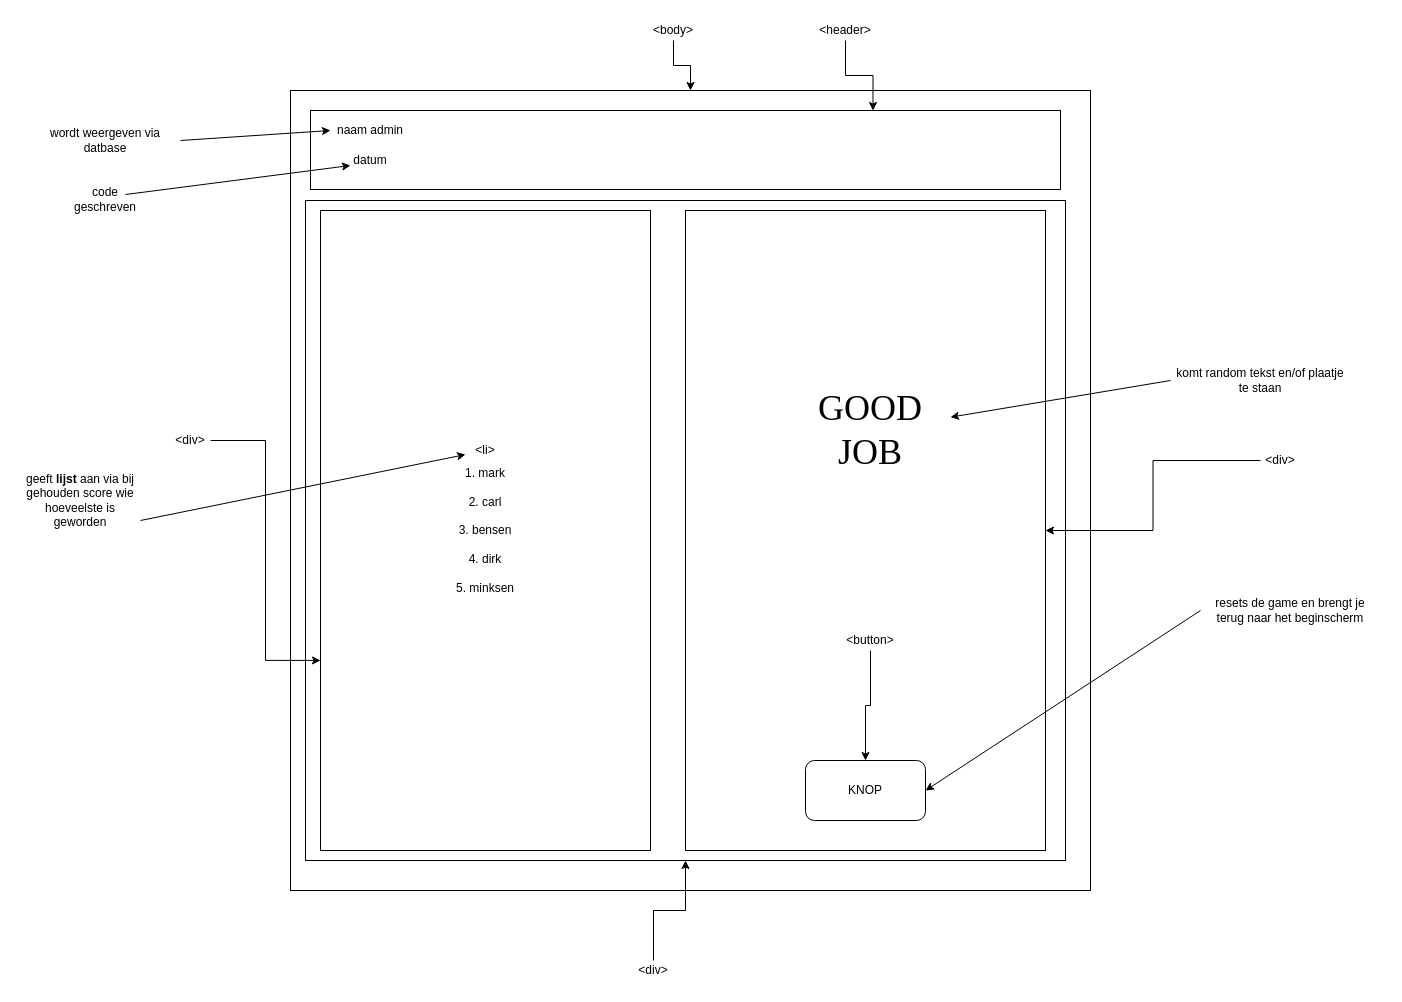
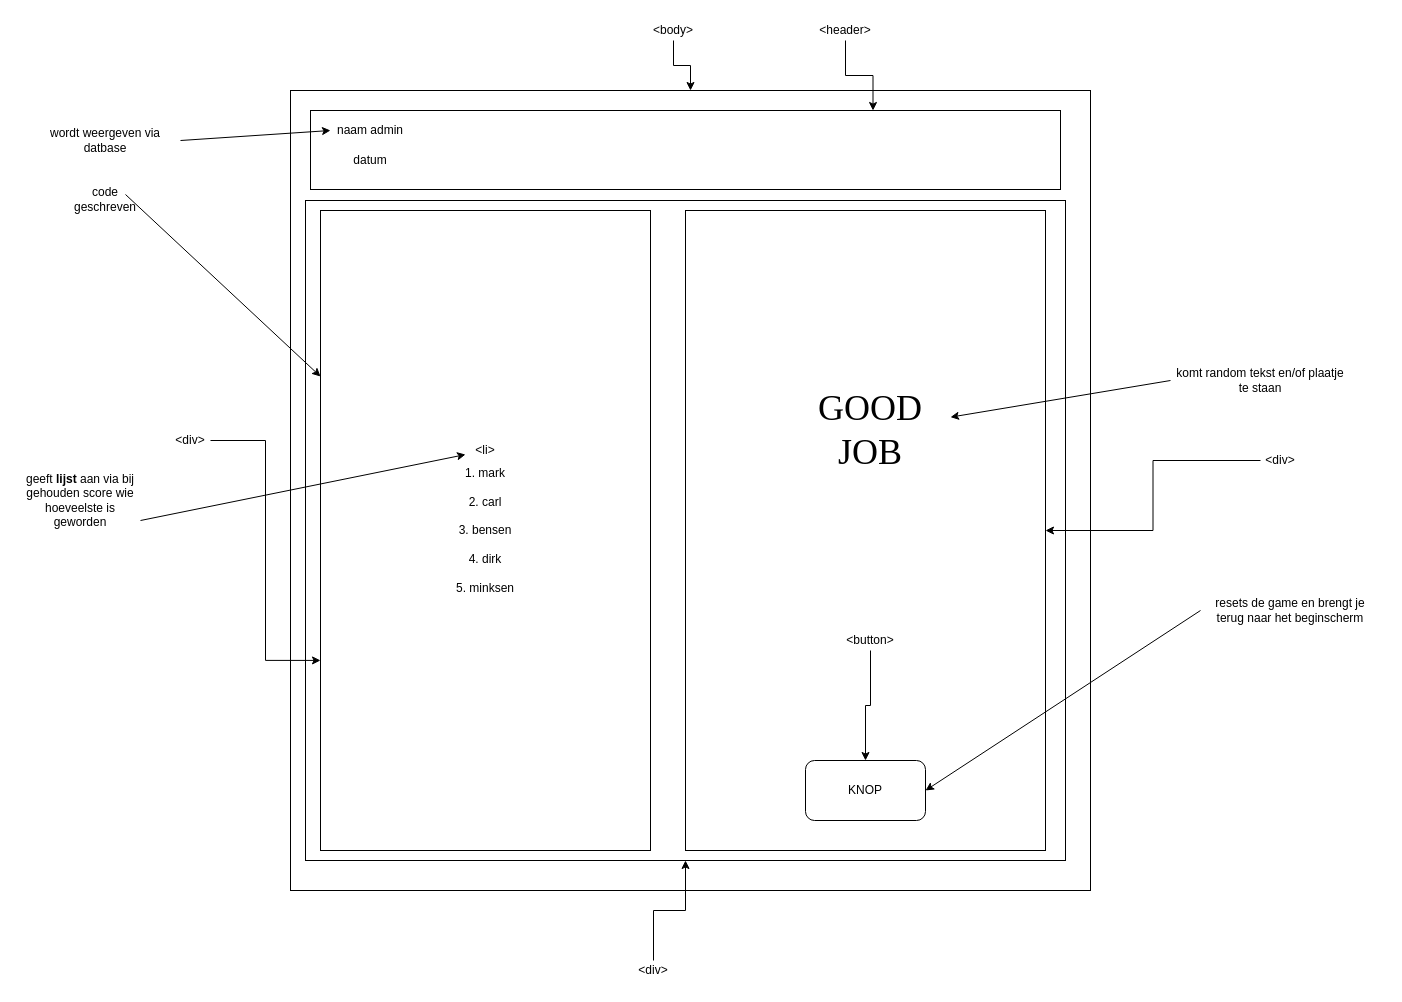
edge "code geschreven" -> "datum": now "code geschreven" -> "1. mark 2. carl 3. bensen 4. dirk 5. minksen"
